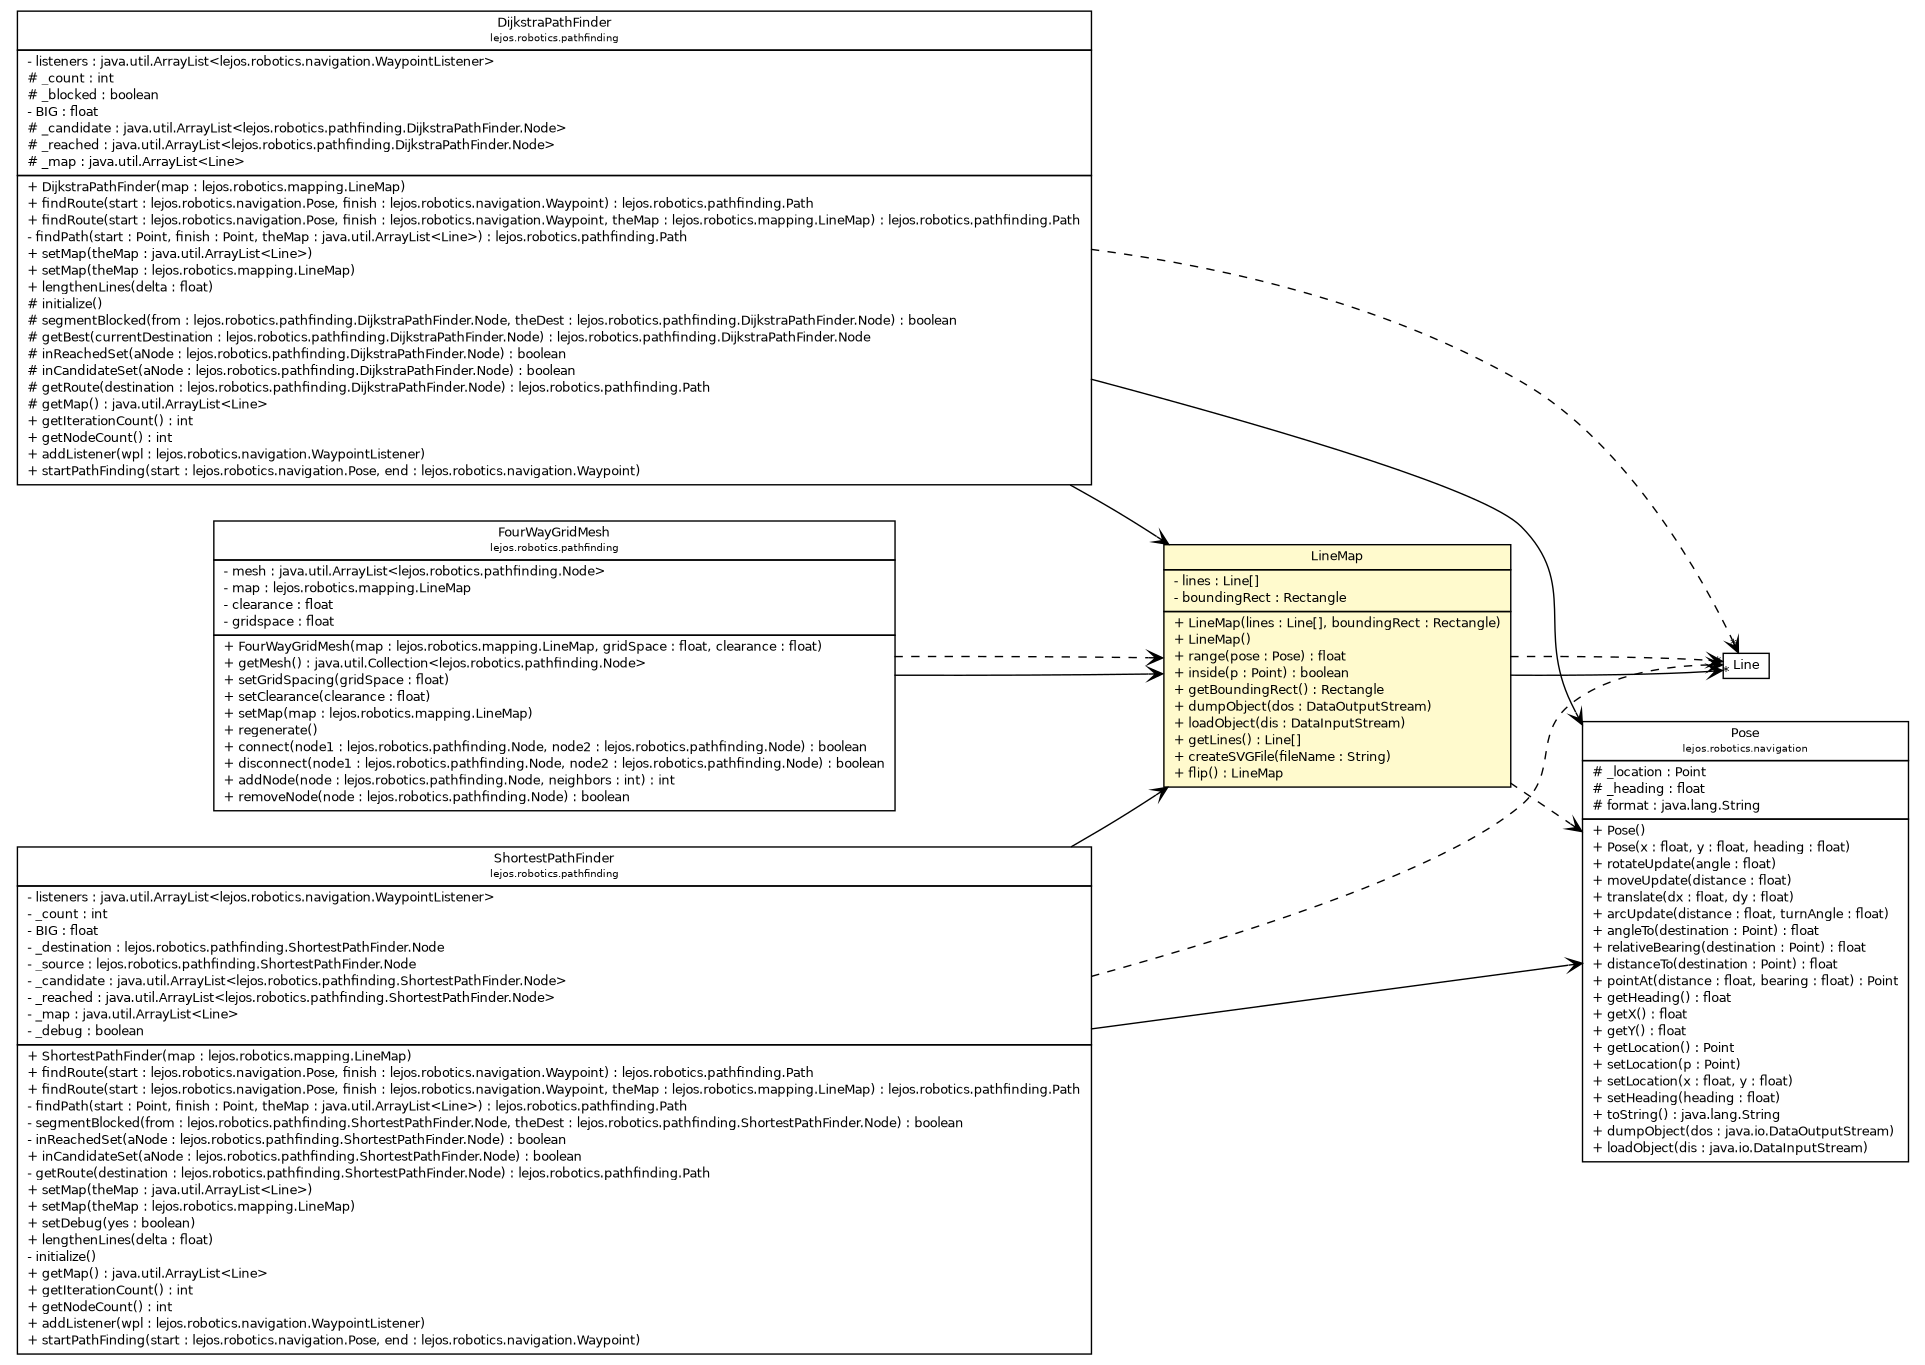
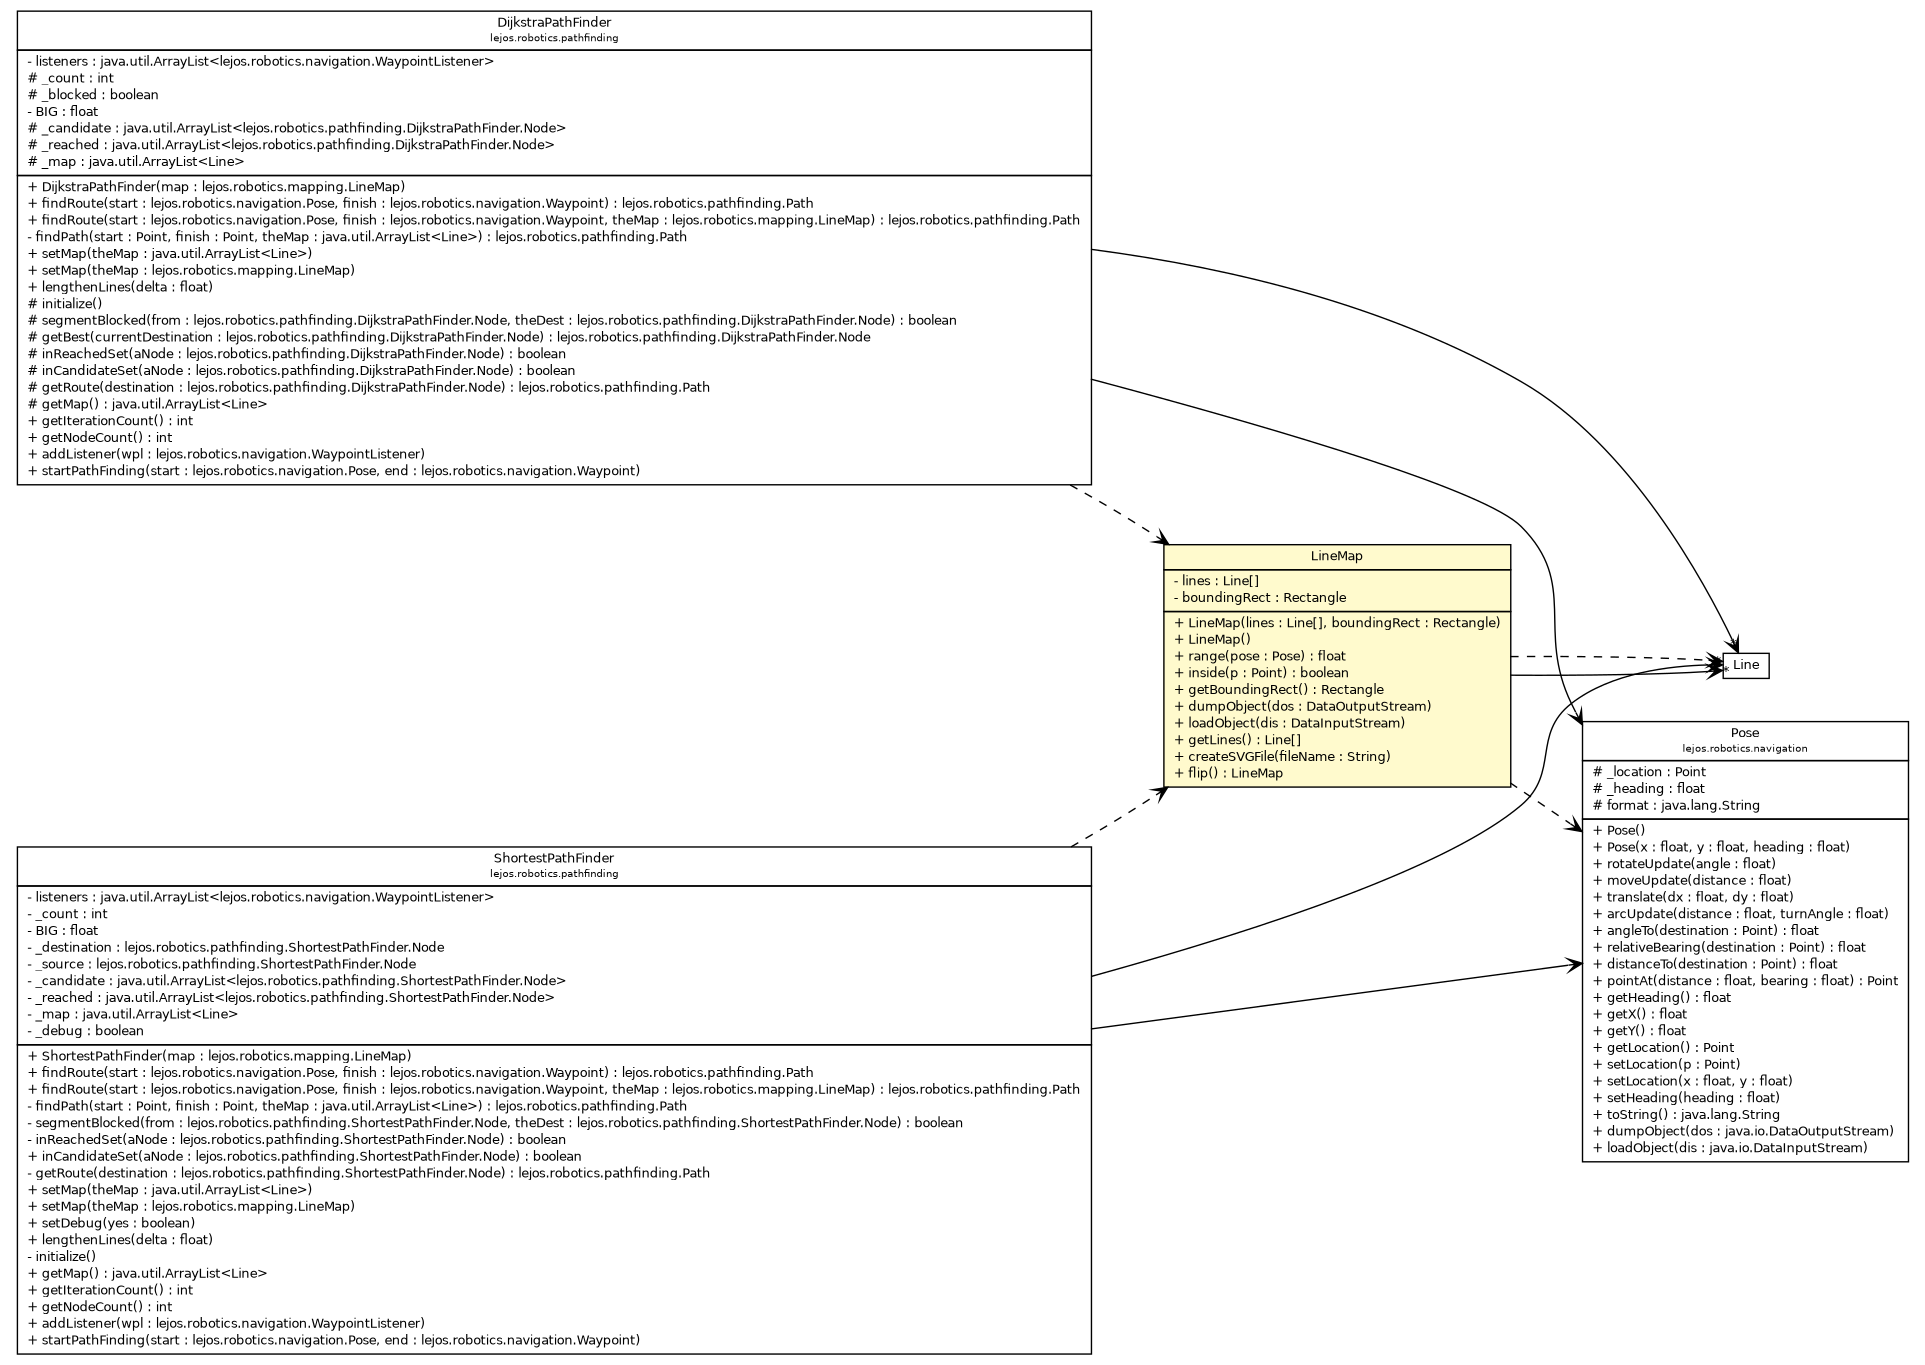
edge "DijkstraPathFinder" -> "Line": style dashed -> solid
edge "DijkstraPathFinder" -> "LineMap": style solid -> dashed
node "FourWayGridMesh": removed
edge "ShortestPathFinder" -> "LineMap": style solid -> dashed
edge "ShortestPathFinder" -> "Line": style dashed -> solid
